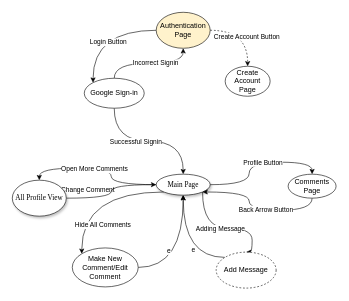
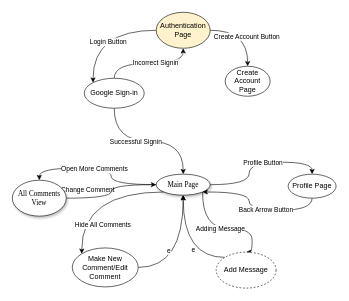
edge "Authentication Page" -> "Create Account Page": style dashed -> solid
node "Comments Page": label "Comments Page" -> "Profile Page"
node "All Profile View": label "All Profile View" -> "All Comments View"
